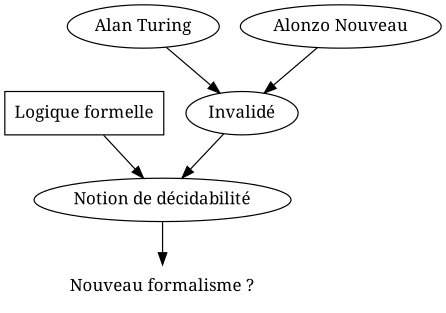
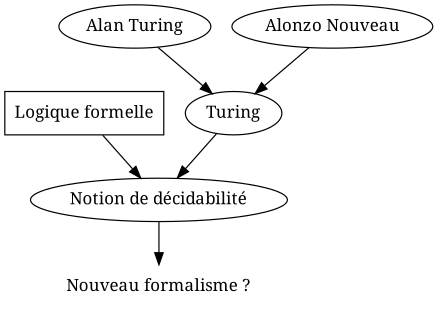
node "Invalidé": label "Invalidé" -> "Turing"
